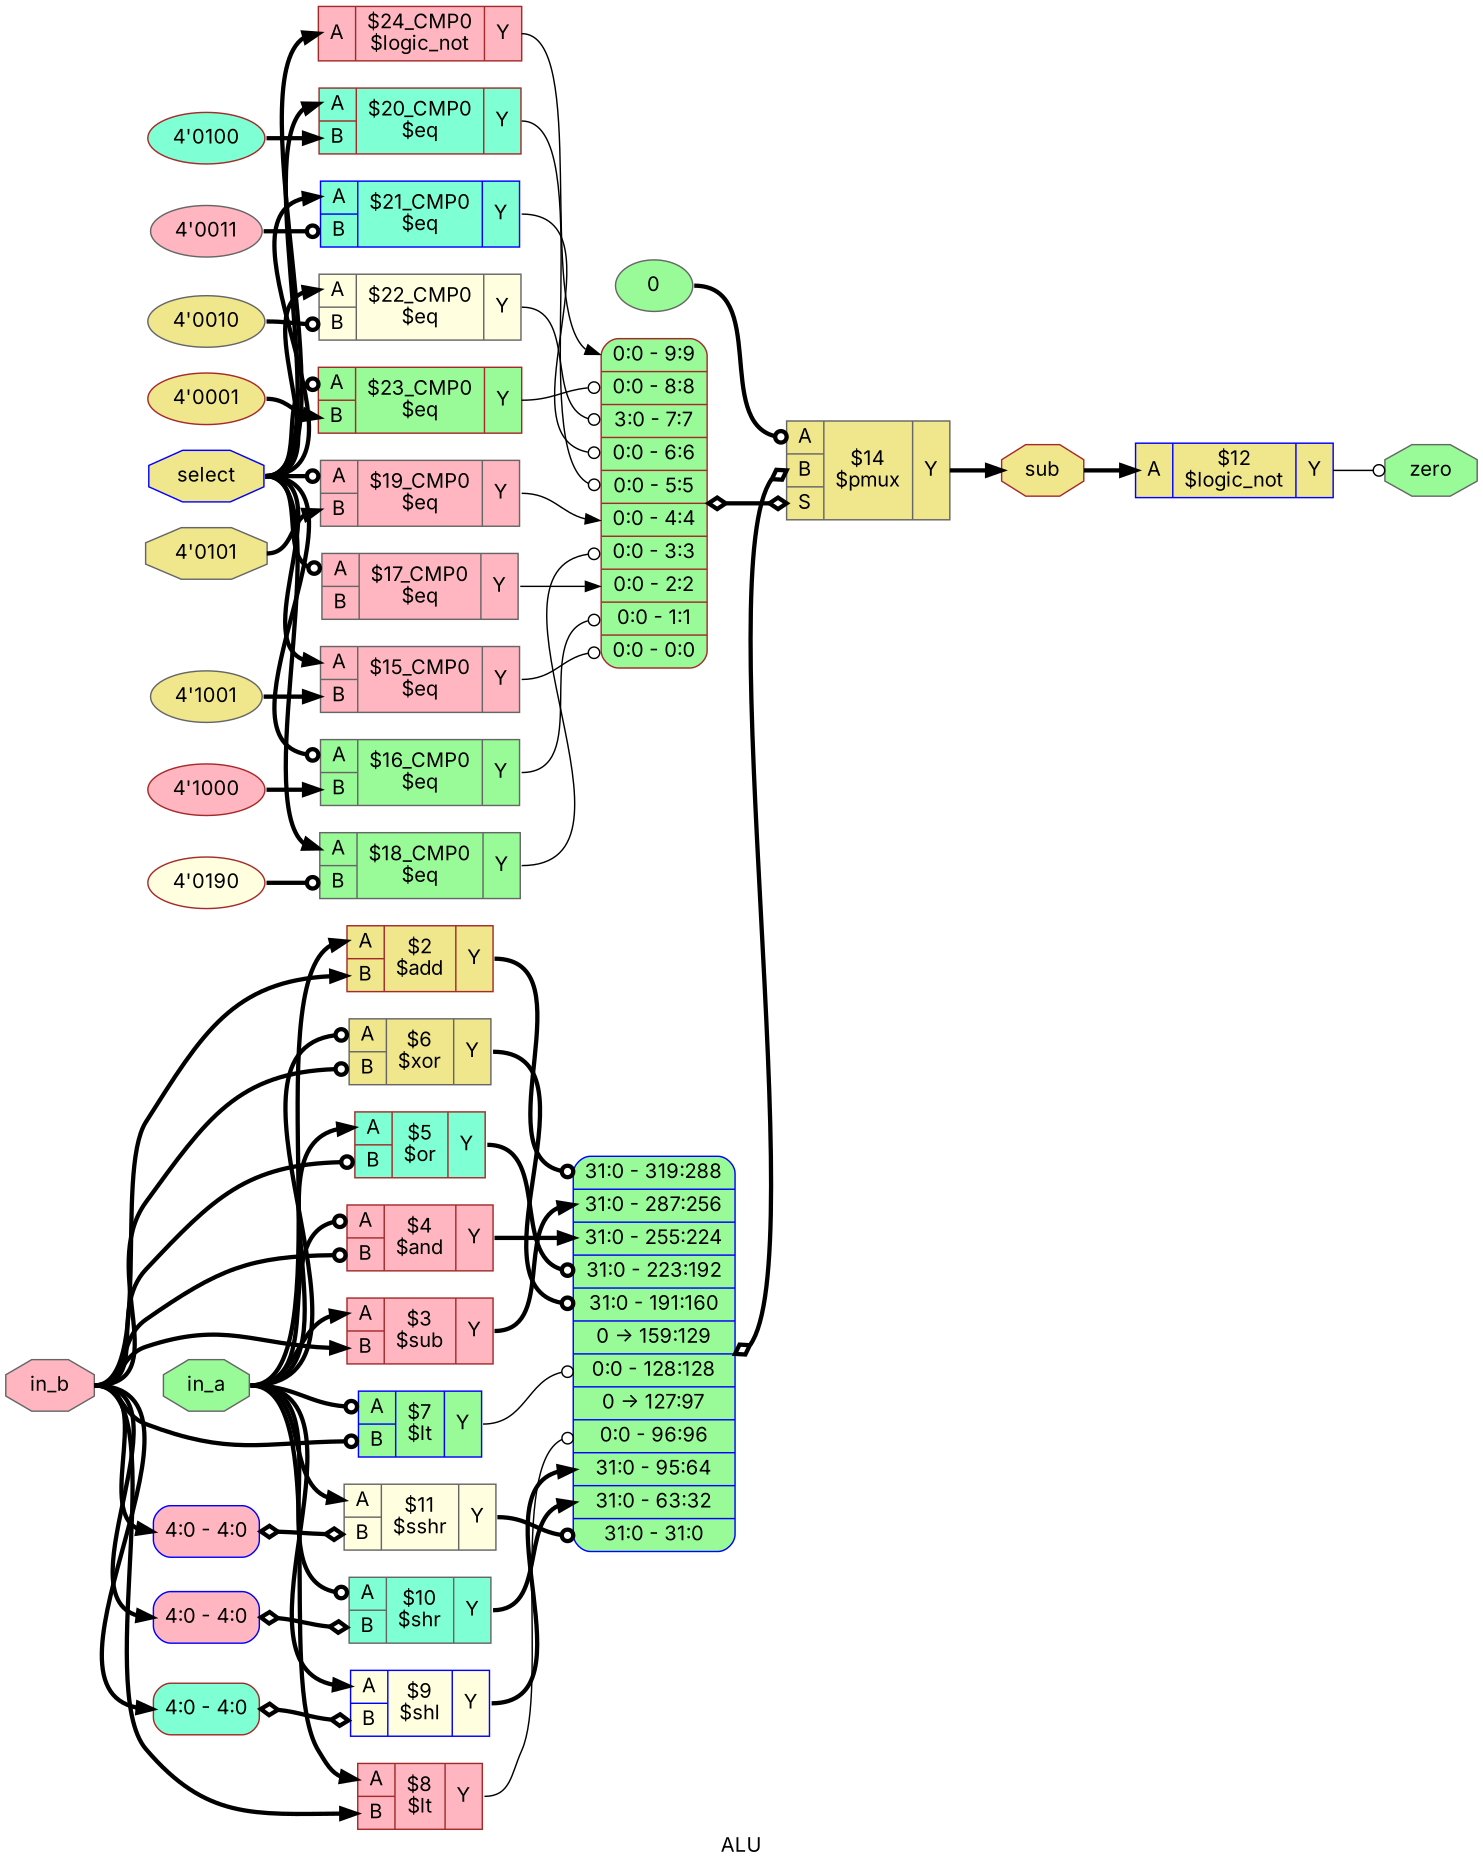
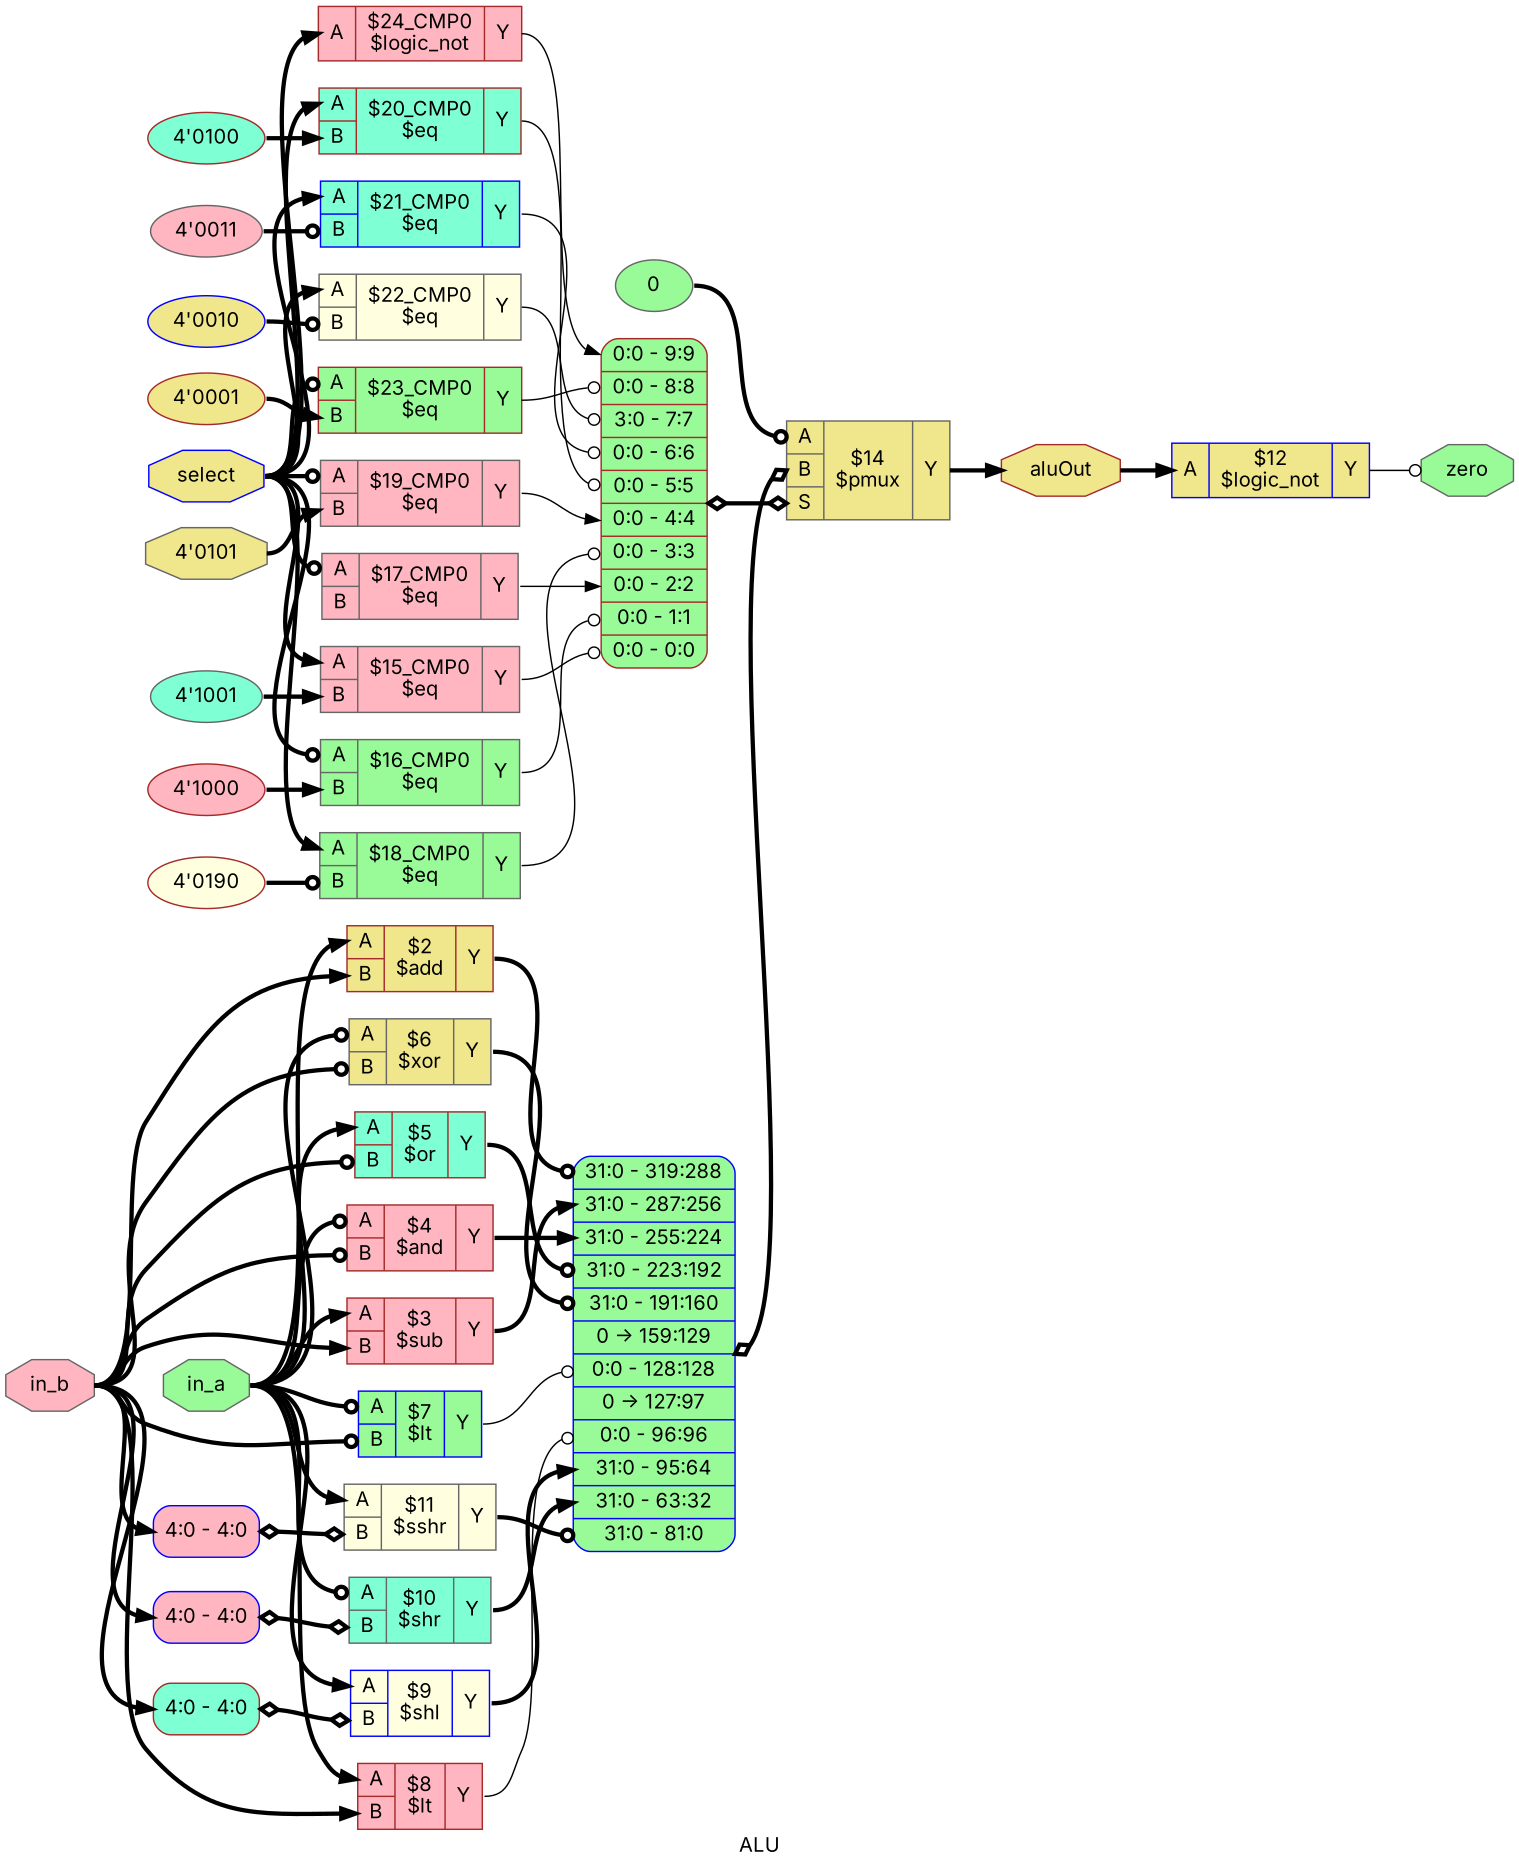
node "4'0010": color gray40 -> blue
node "sub": label "sub" -> "aluOut"
node "4'1001": fillcolor khaki -> aquamarine
node "31:0 - 319:288": text "31:0 - 31:0" -> "31:0 - 81:0"
